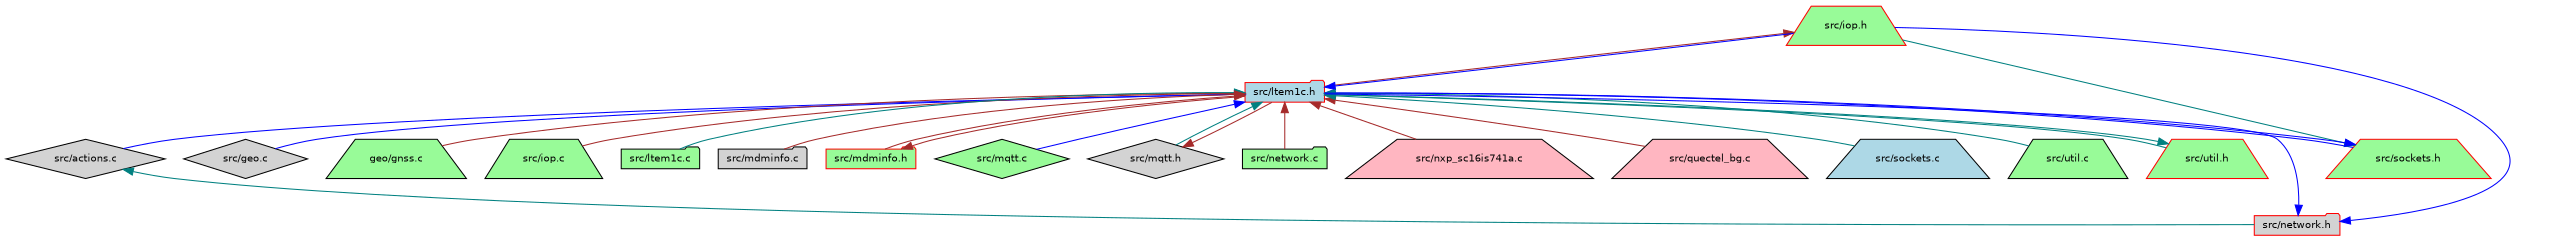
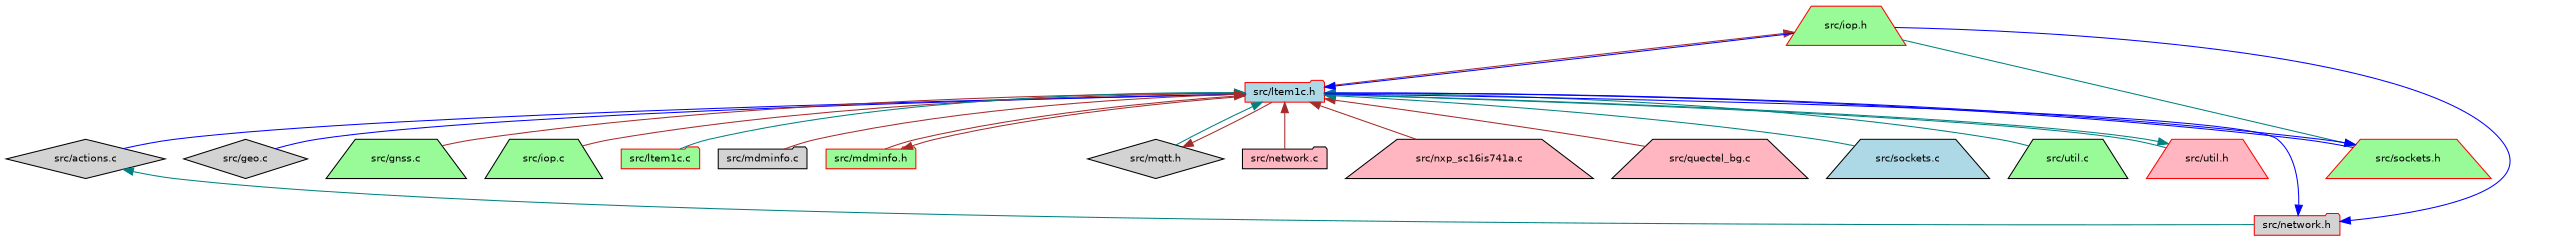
node "geo/gnss.c": label "geo/gnss.c" -> "src/gnss.c"
node "src/ltem1c.c": color black -> red
node "src/mqtt.c": removed
node "src/network.c": fillcolor palegreen -> lightpink
node "src/util.h": fillcolor palegreen -> lightpink
